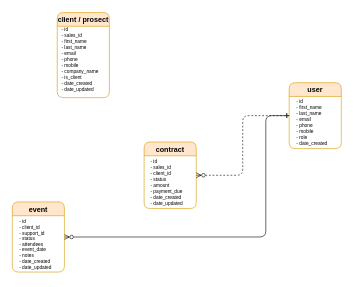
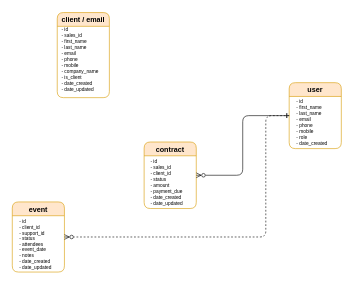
node "client / prosect": label "client / prosect" -> "client / email"
edge "user" -- "contract": style dashed -> solid
edge "user" -- "event": style solid -> dashed
